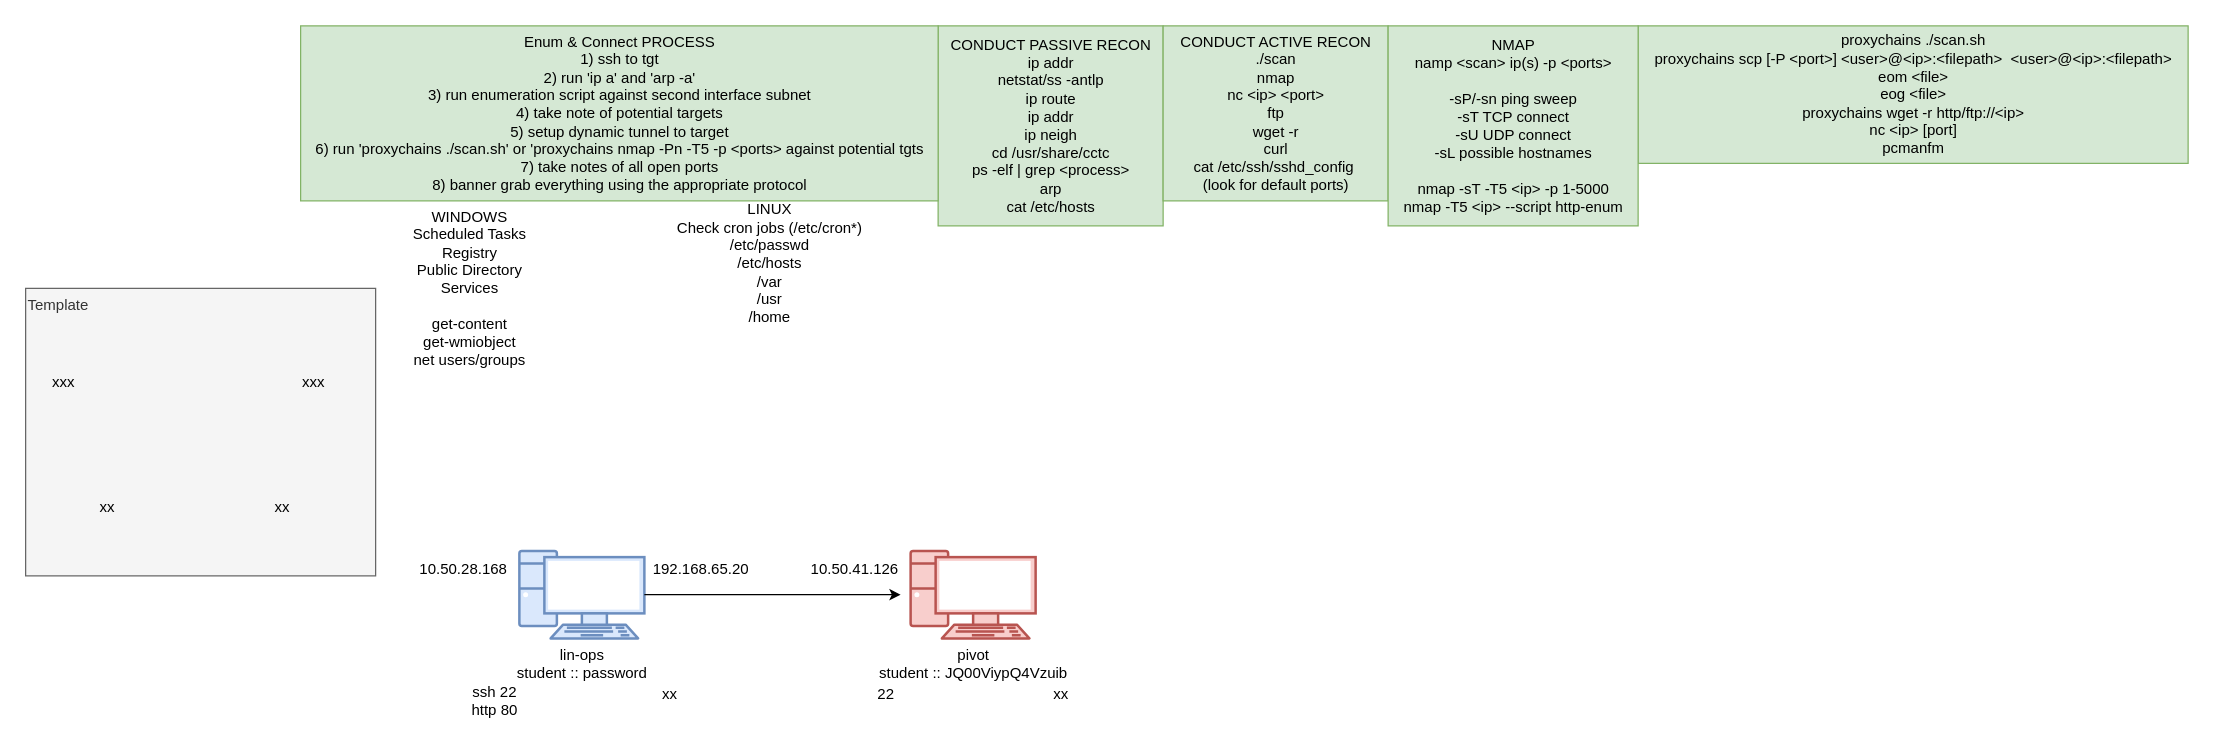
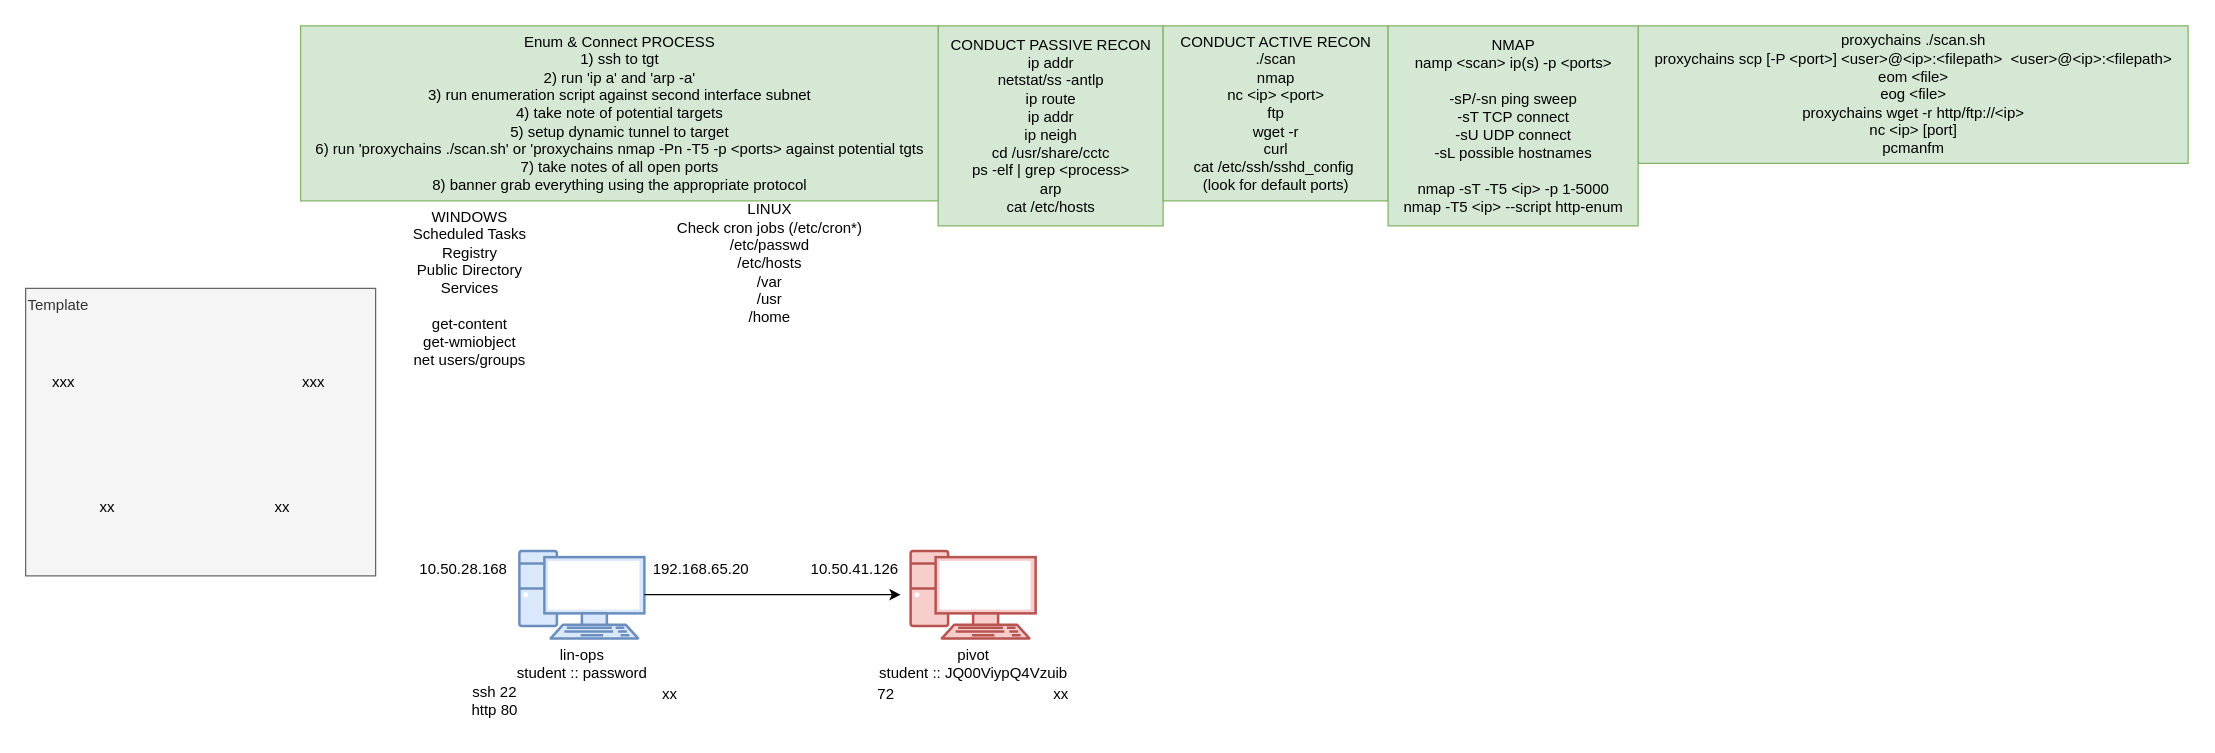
node "22": label "22" -> "72"
